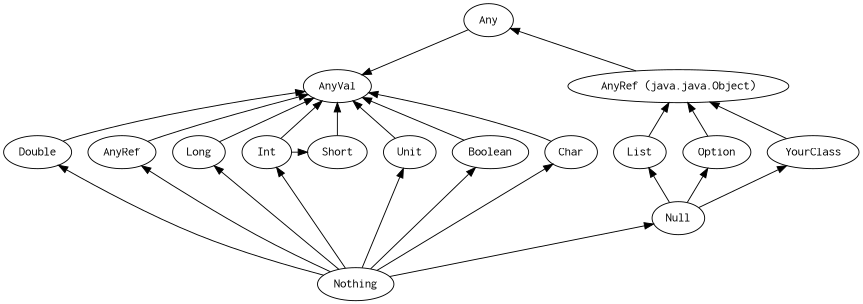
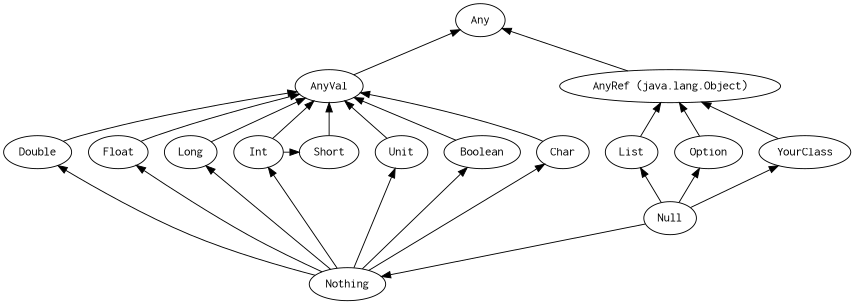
edge "Any" -> "AnyVal": reversed
node "AnyRef (java.java.Object)": label "AnyRef (java.java.Object)" -> "AnyRef (java.lang.Object)"
node "AnyRef": label "AnyRef" -> "Float"
edge "Nothing" -> "Null": reversed
